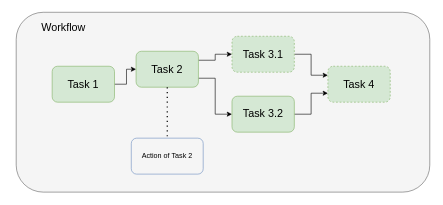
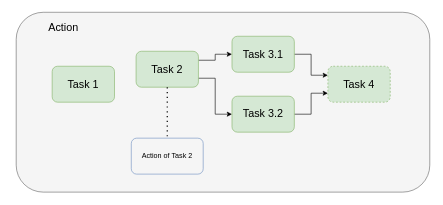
node "Workflow": label "Workflow" -> "Action"
node "Task 3.1": style dashed -> solid
edge "Task 1" -> "Task 2": removed
